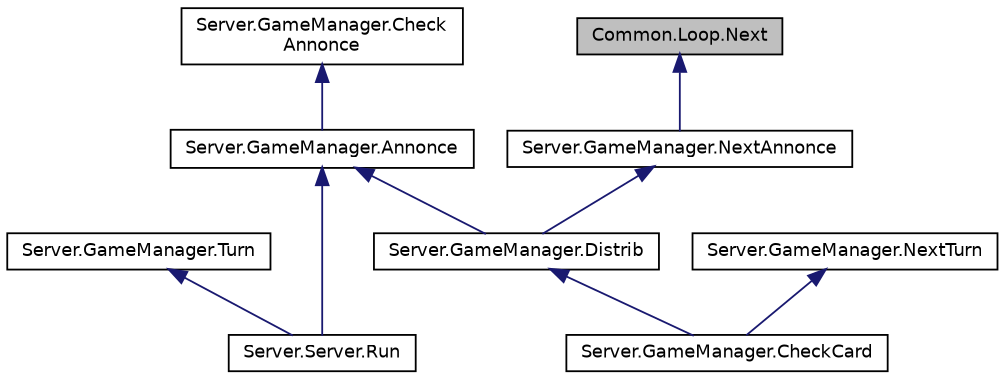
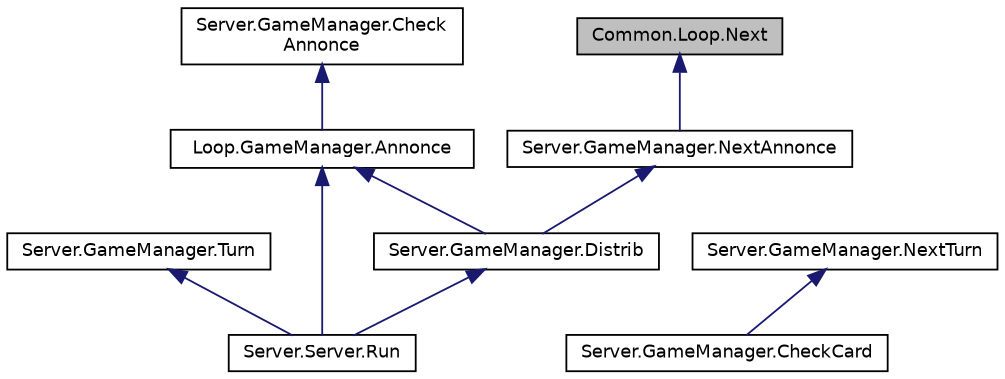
node "Server.GameManager.Annonce": label "Server.GameManager.Annonce" -> "Loop.GameManager.Annonce"
edge "Server.GameManager.CheckCard" -> "Server.GameManager.Distrib": now "Server.Server.Run" -> "Server.GameManager.Distrib"
